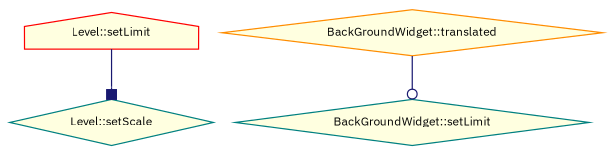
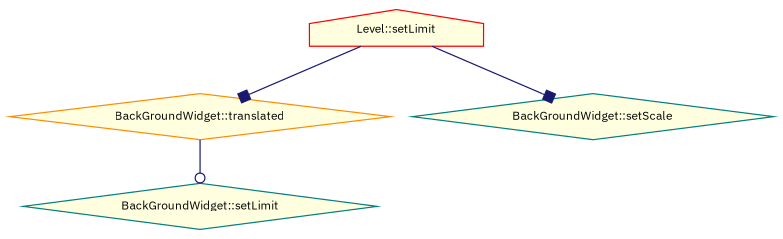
edge "Level::setLimit" -> "BackGroundWidget::translated": added
node "Level::setScale": label "Level::setScale" -> "BackGroundWidget::setScale"
